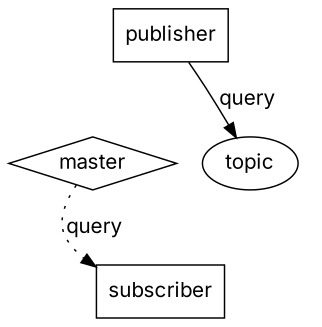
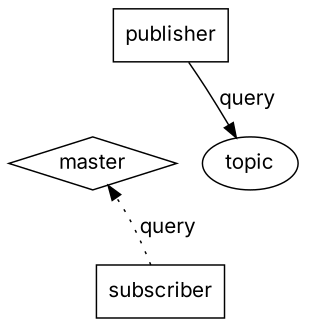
edge "master" -> "subscriber": reversed
